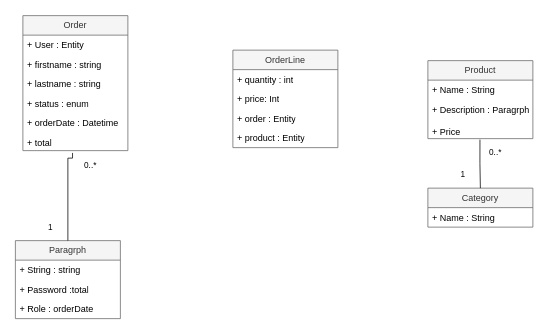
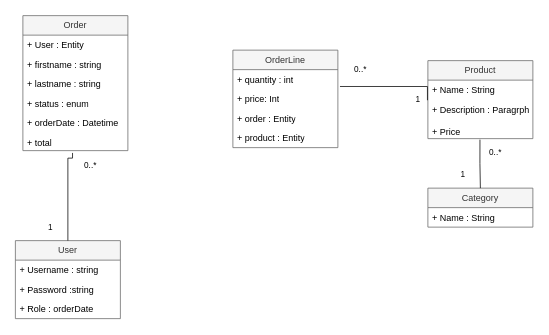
edge "+ quantity : int" -- "+ Description : Paragrph + Price": added, labels "0..*", "1"
node "Paragrph": label "Paragrph" -> "User"
node "+ String : string": label "+ String : string" -> "+ Username : string"
node "+ Password :total": label "+ Password :total" -> "+ Password :string"
